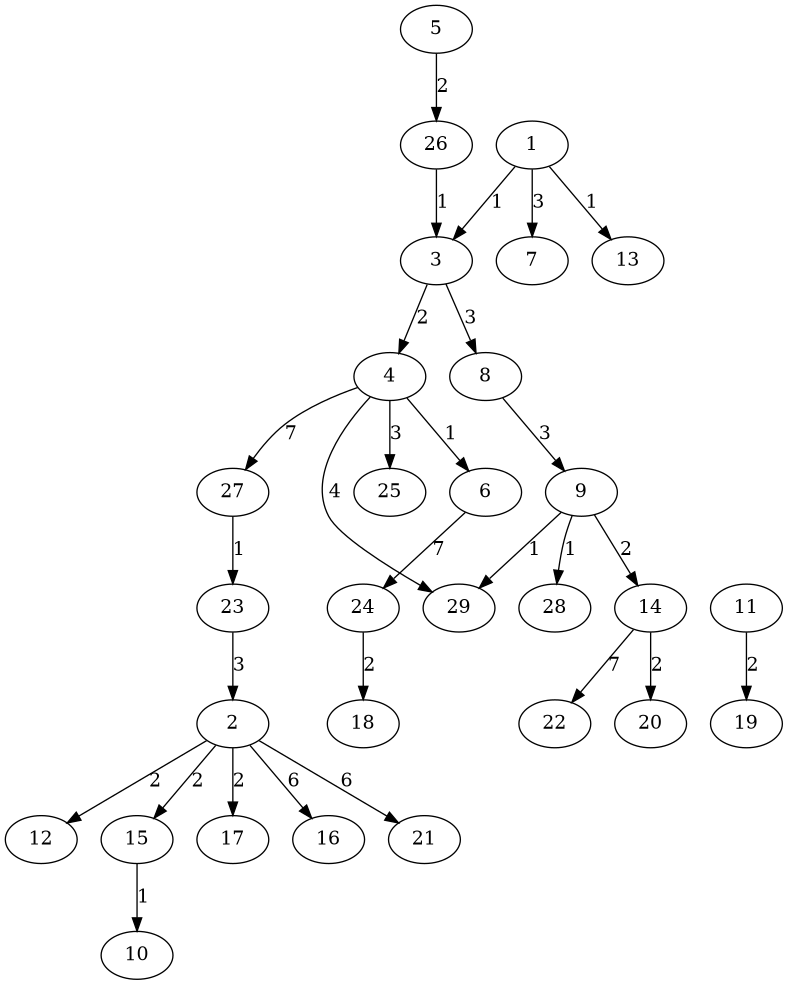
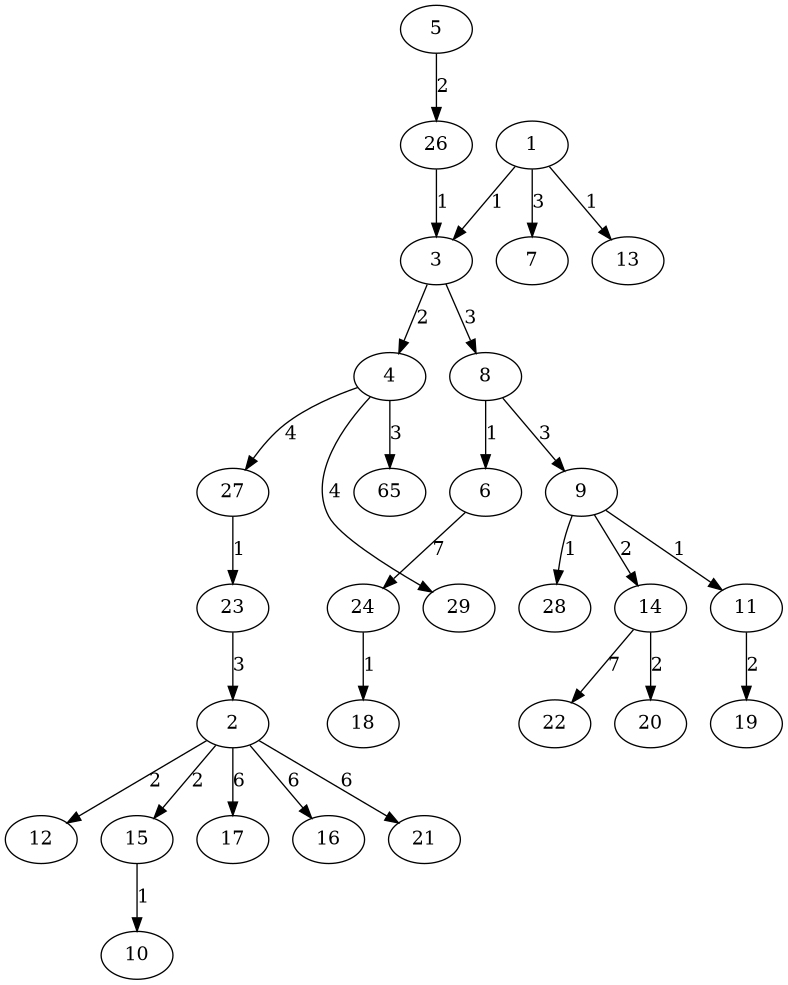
edge "4" -> "6": now "8" -> "6"
edge "4" -> "27": label "7" -> "4"
node "25": label "25" -> "65"
edge "9" -> "29": now "9" -> "11"
edge "24" -> "18": label "2" -> "1"
edge "2" -> "17": label "2" -> "6"
